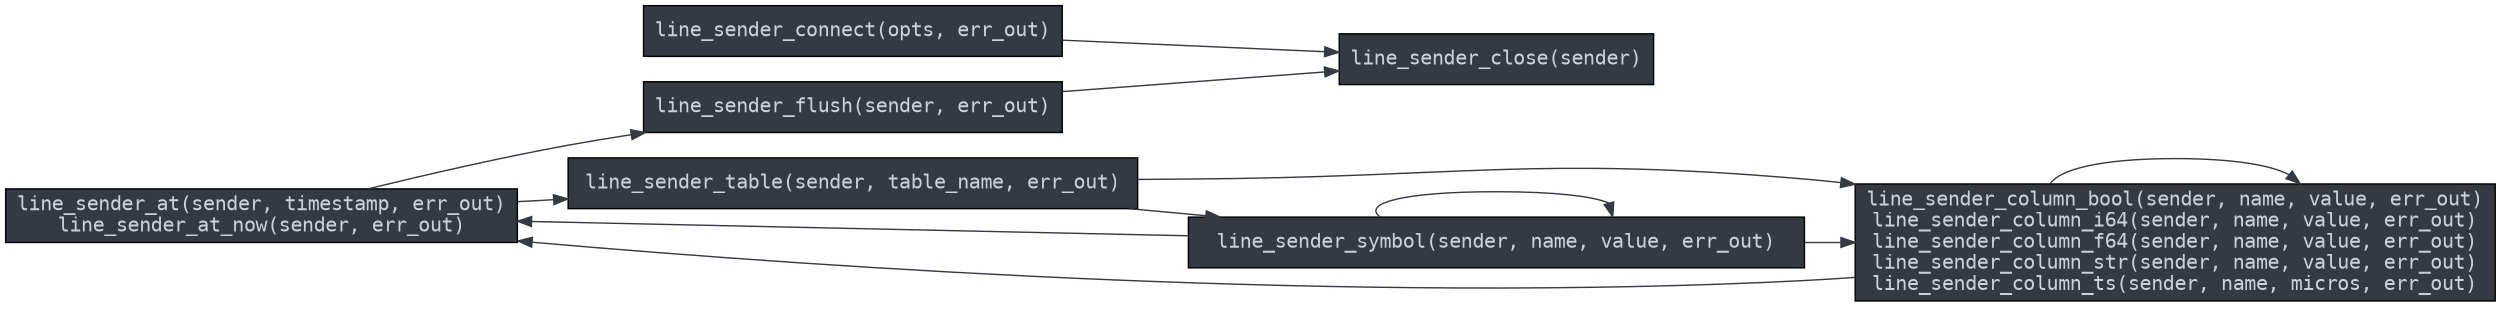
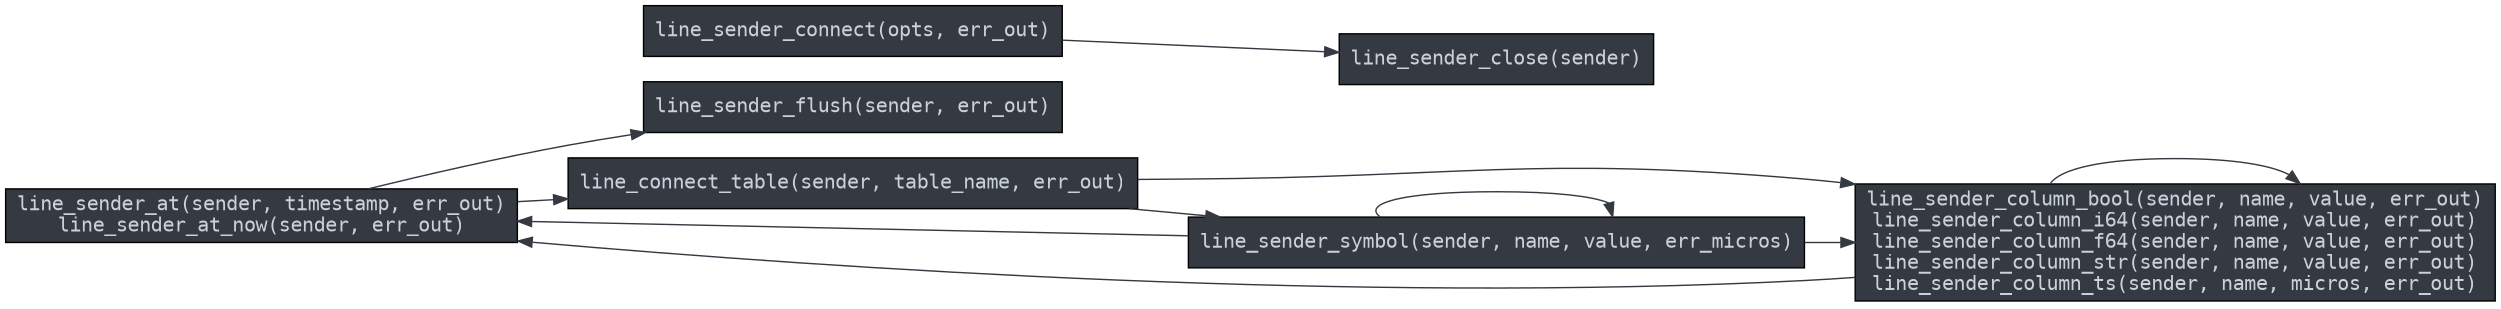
edge "line_sender_flush(sender, err_out)" -> "line_sender_close(sender)": removed
node "line_sender_table(sender, table_name, err_out)": label "line_sender_table(sender, table_name, err_out)" -> "line_connect_table(sender, table_name, err_out)"
node "line_sender_symbol(sender, name, value, err_out)": label "line_sender_symbol(sender, name, value, err_out)" -> "line_sender_symbol(sender, name, value, err_micros)"
